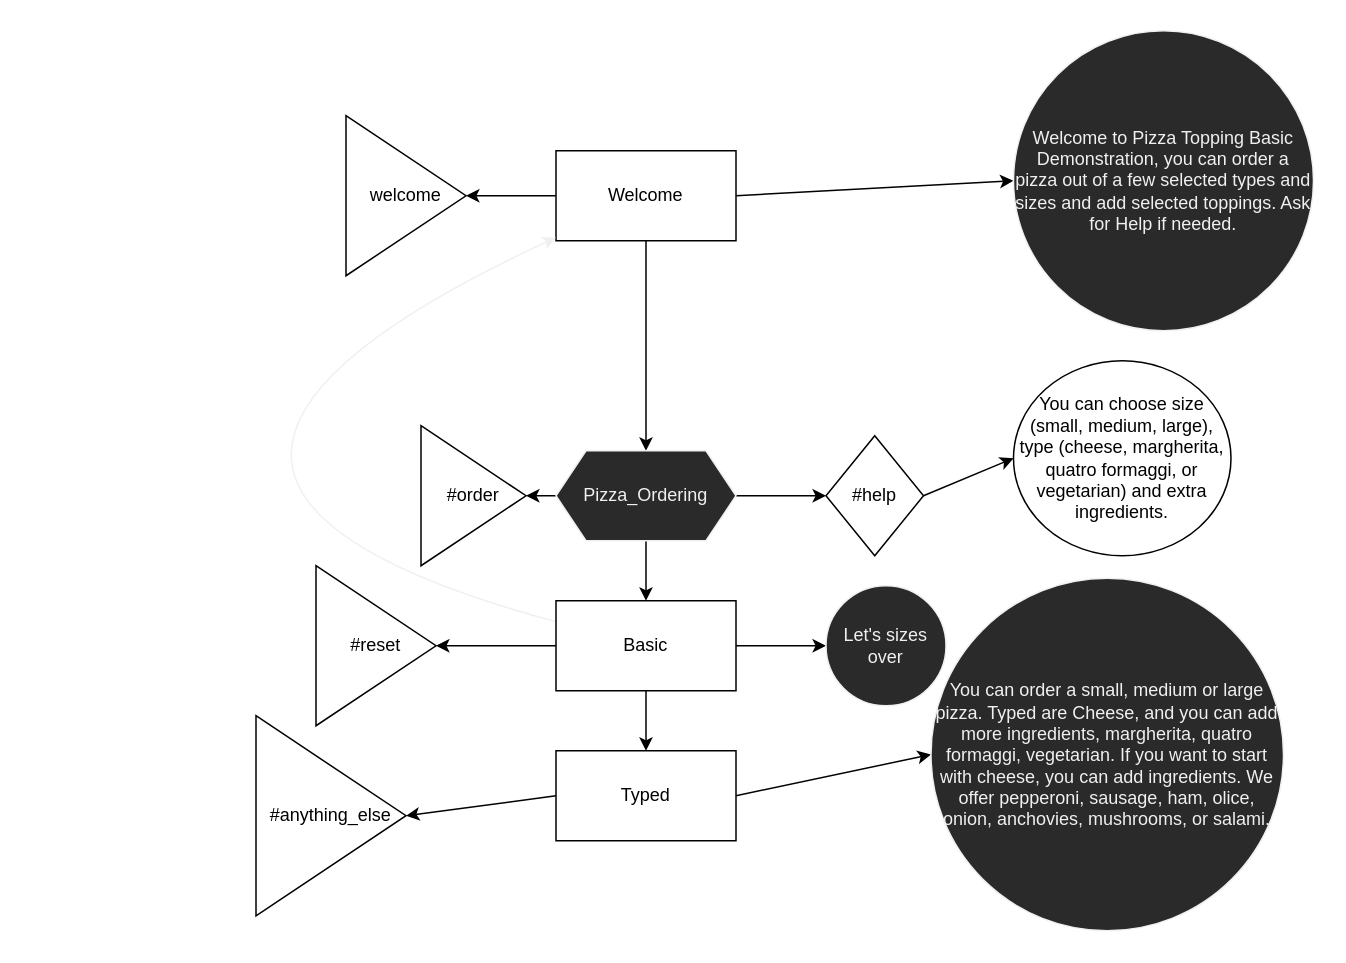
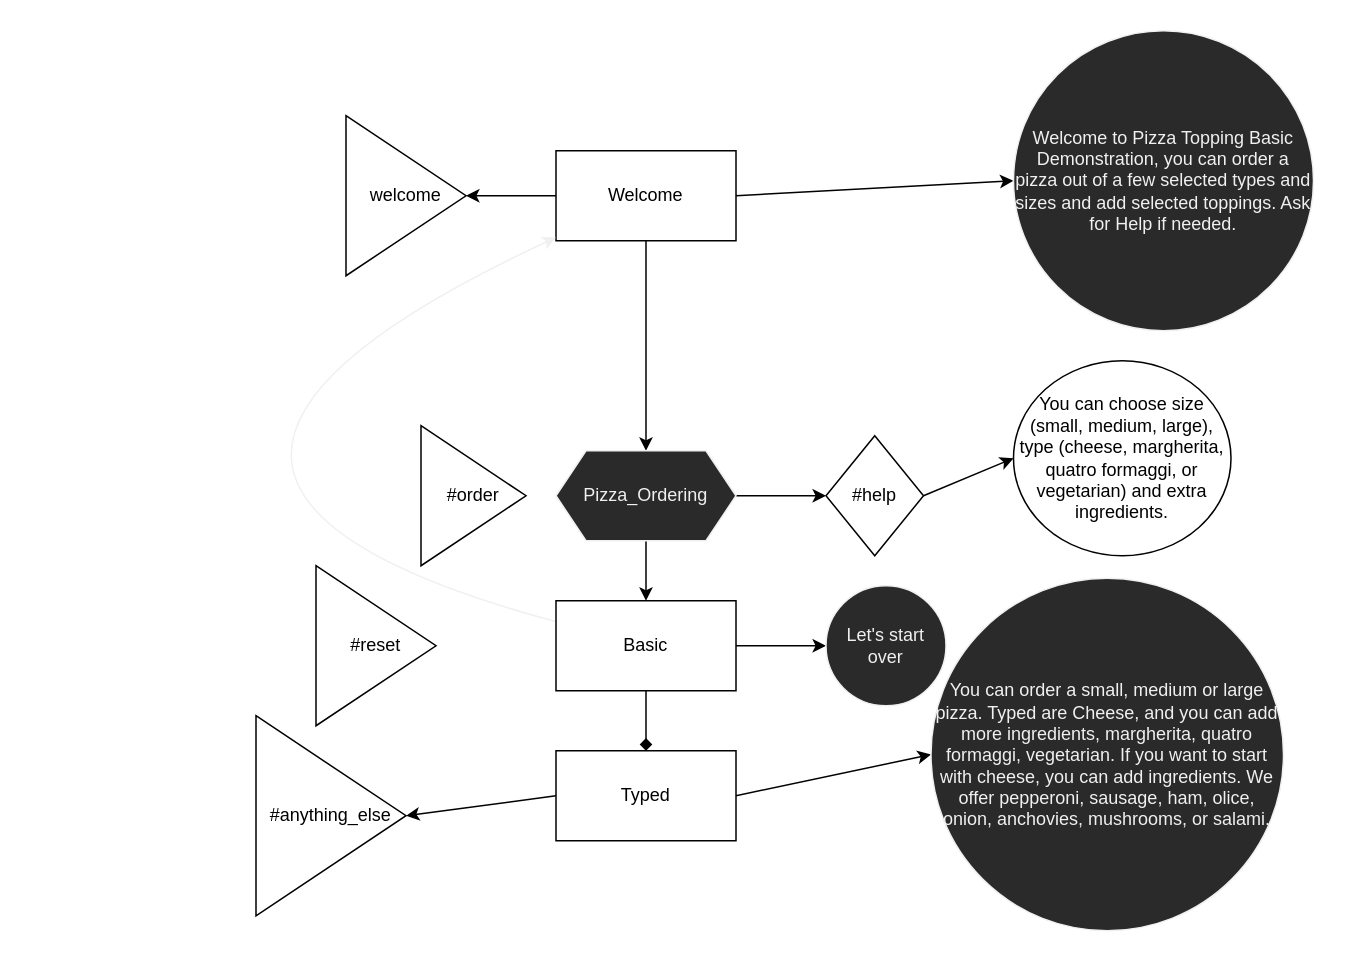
edge "Pizza_Ordering" -> "#order": removed
edge "Basic" -> "#reset": removed
node "Let's sizes over": label "Let's sizes over" -> "Let's start over"
edge "Basic" -> "Typed": arrowhead classic -> diamond
